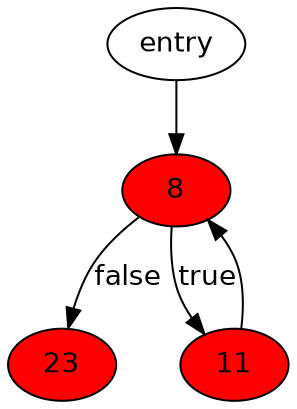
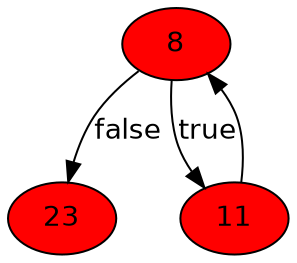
node "entry": removed
